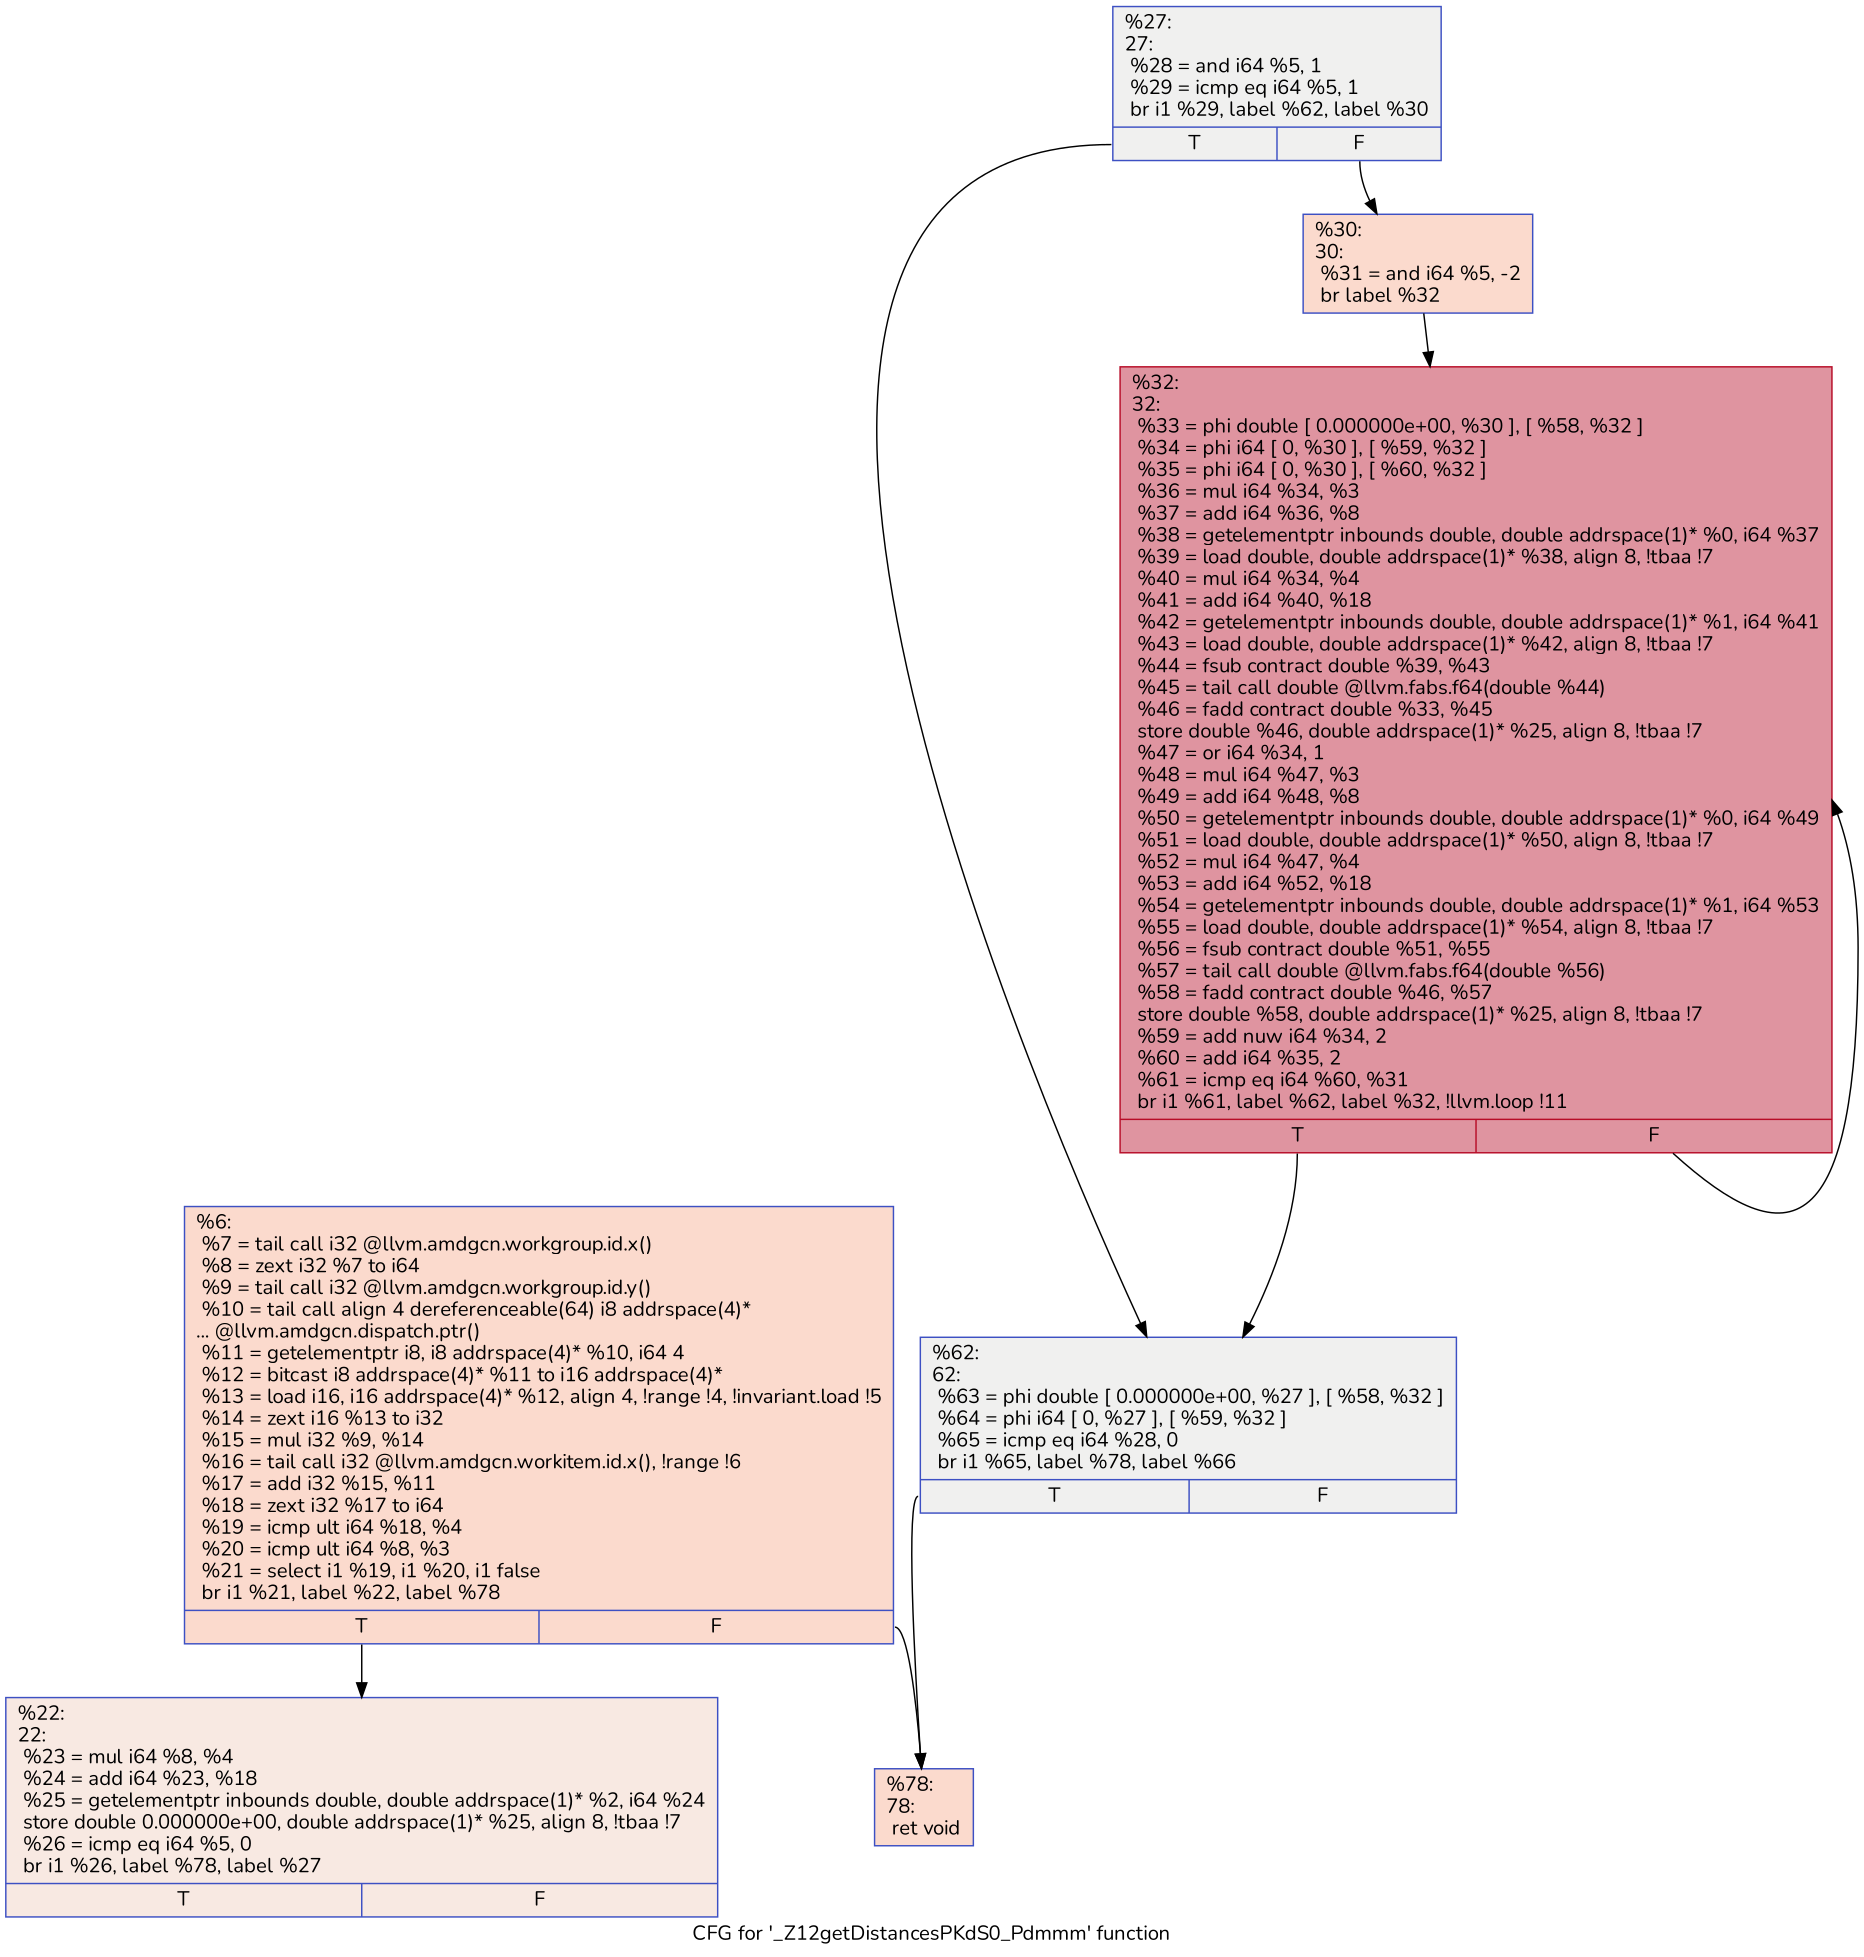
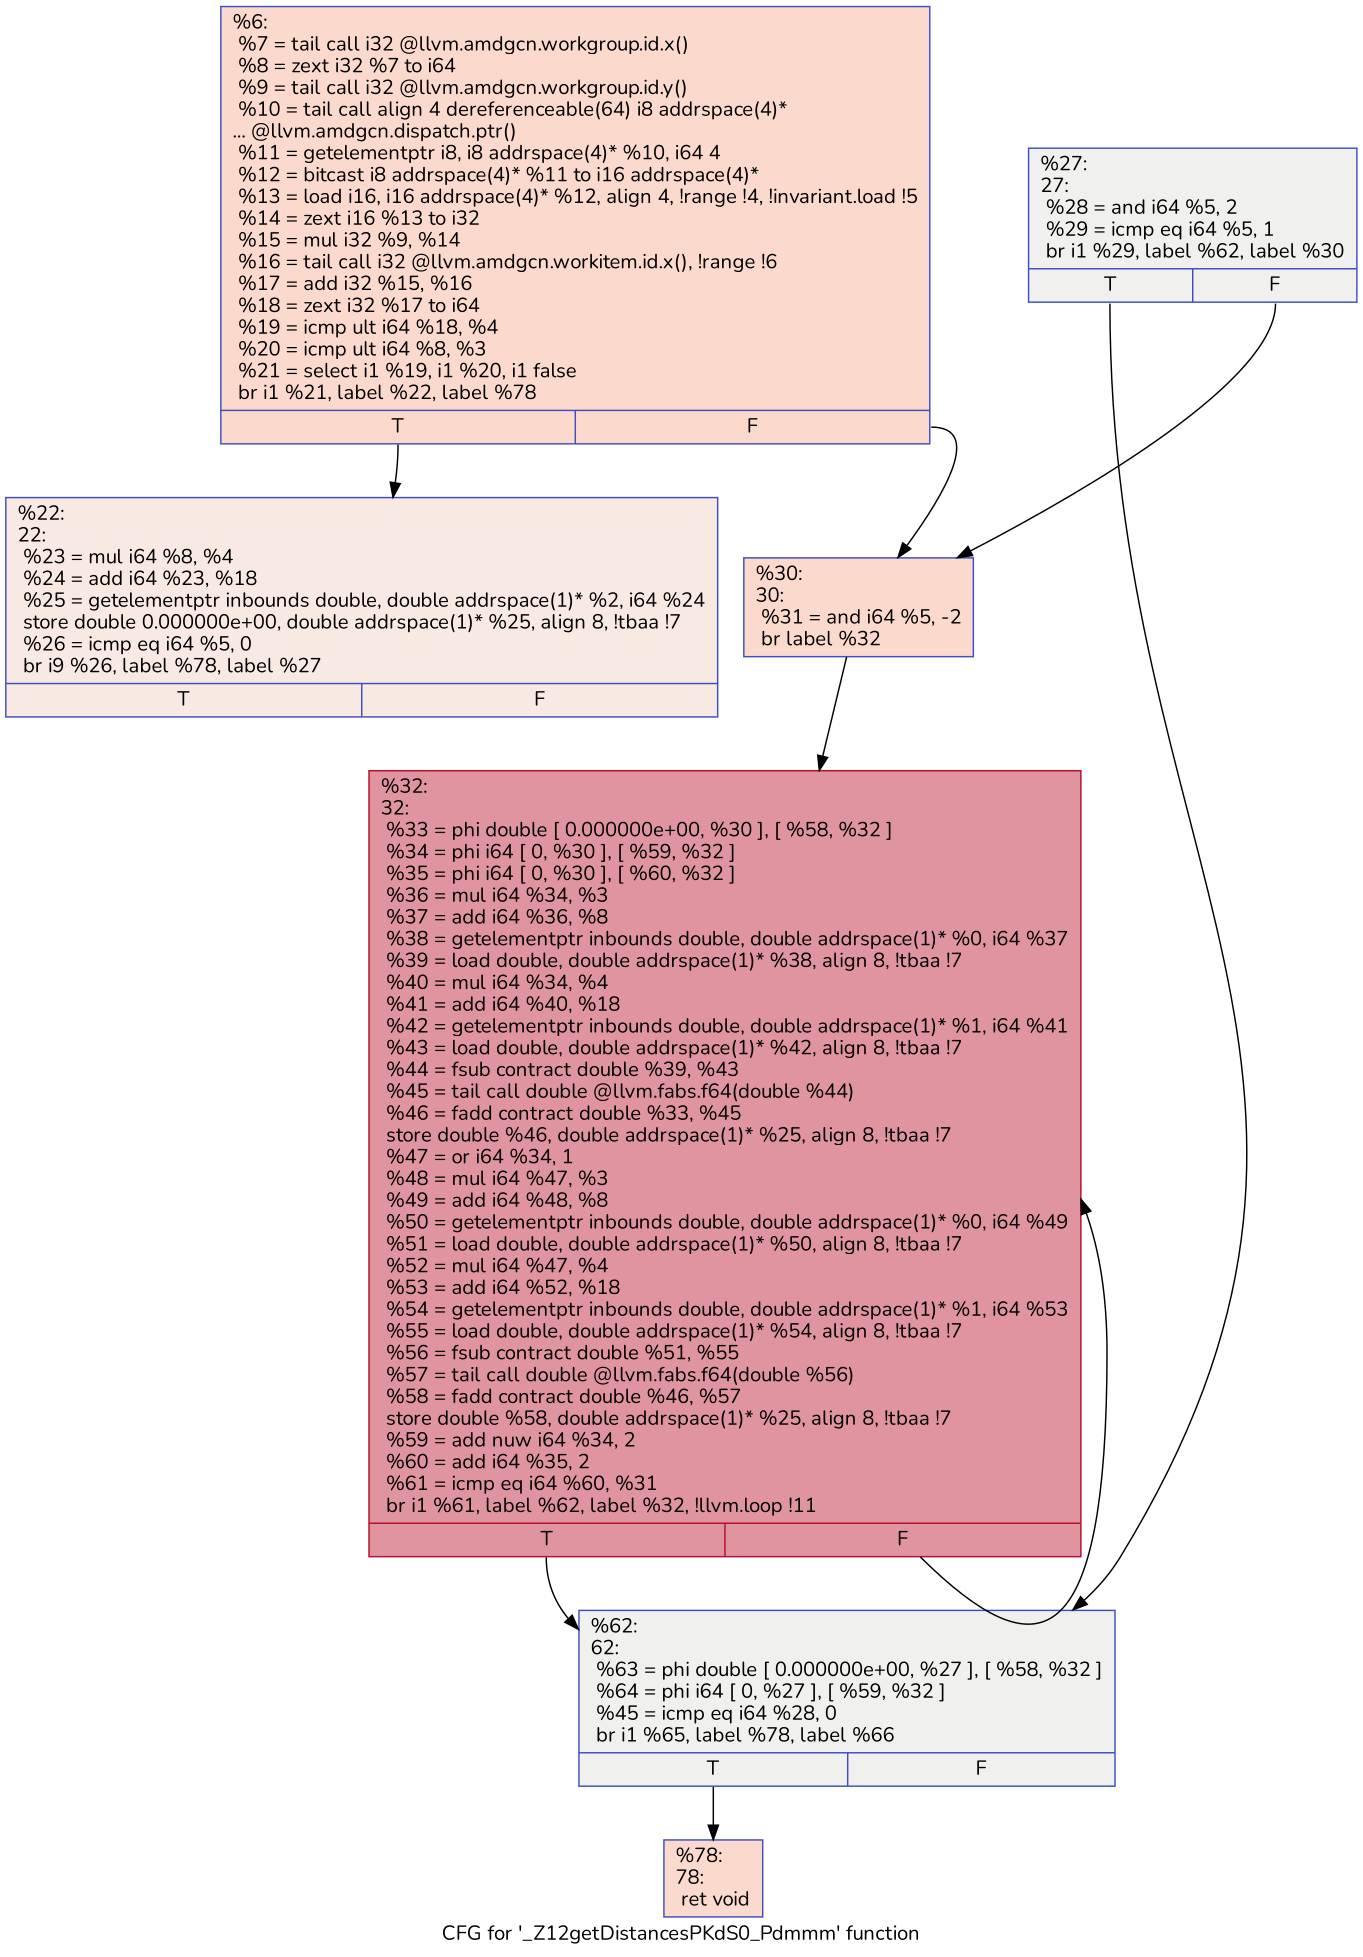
node "%27:": text "%28 = and i64 %5, 1" -> "%28 = and i64 %5, 2"
node "%62:": text "%65 = icmp eq i64 %28, 0" -> "%45 = icmp eq i64 %28, 0"
node "%6:": text "%17 = add i32 %15, %11" -> "%17 = add i32 %15, %16"
edge "%6:" -> "%78:": now "%6:" -> "%30:"
node "%22:": text "br i1 %26, label %78, label %27" -> "br i9 %26, label %78, label %27"
